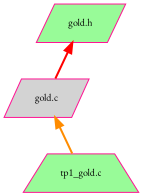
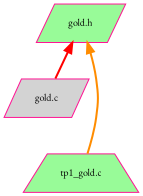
edge "tp1_gold.c" -> "gold.c": now "tp1_gold.c" -> "gold.h"
